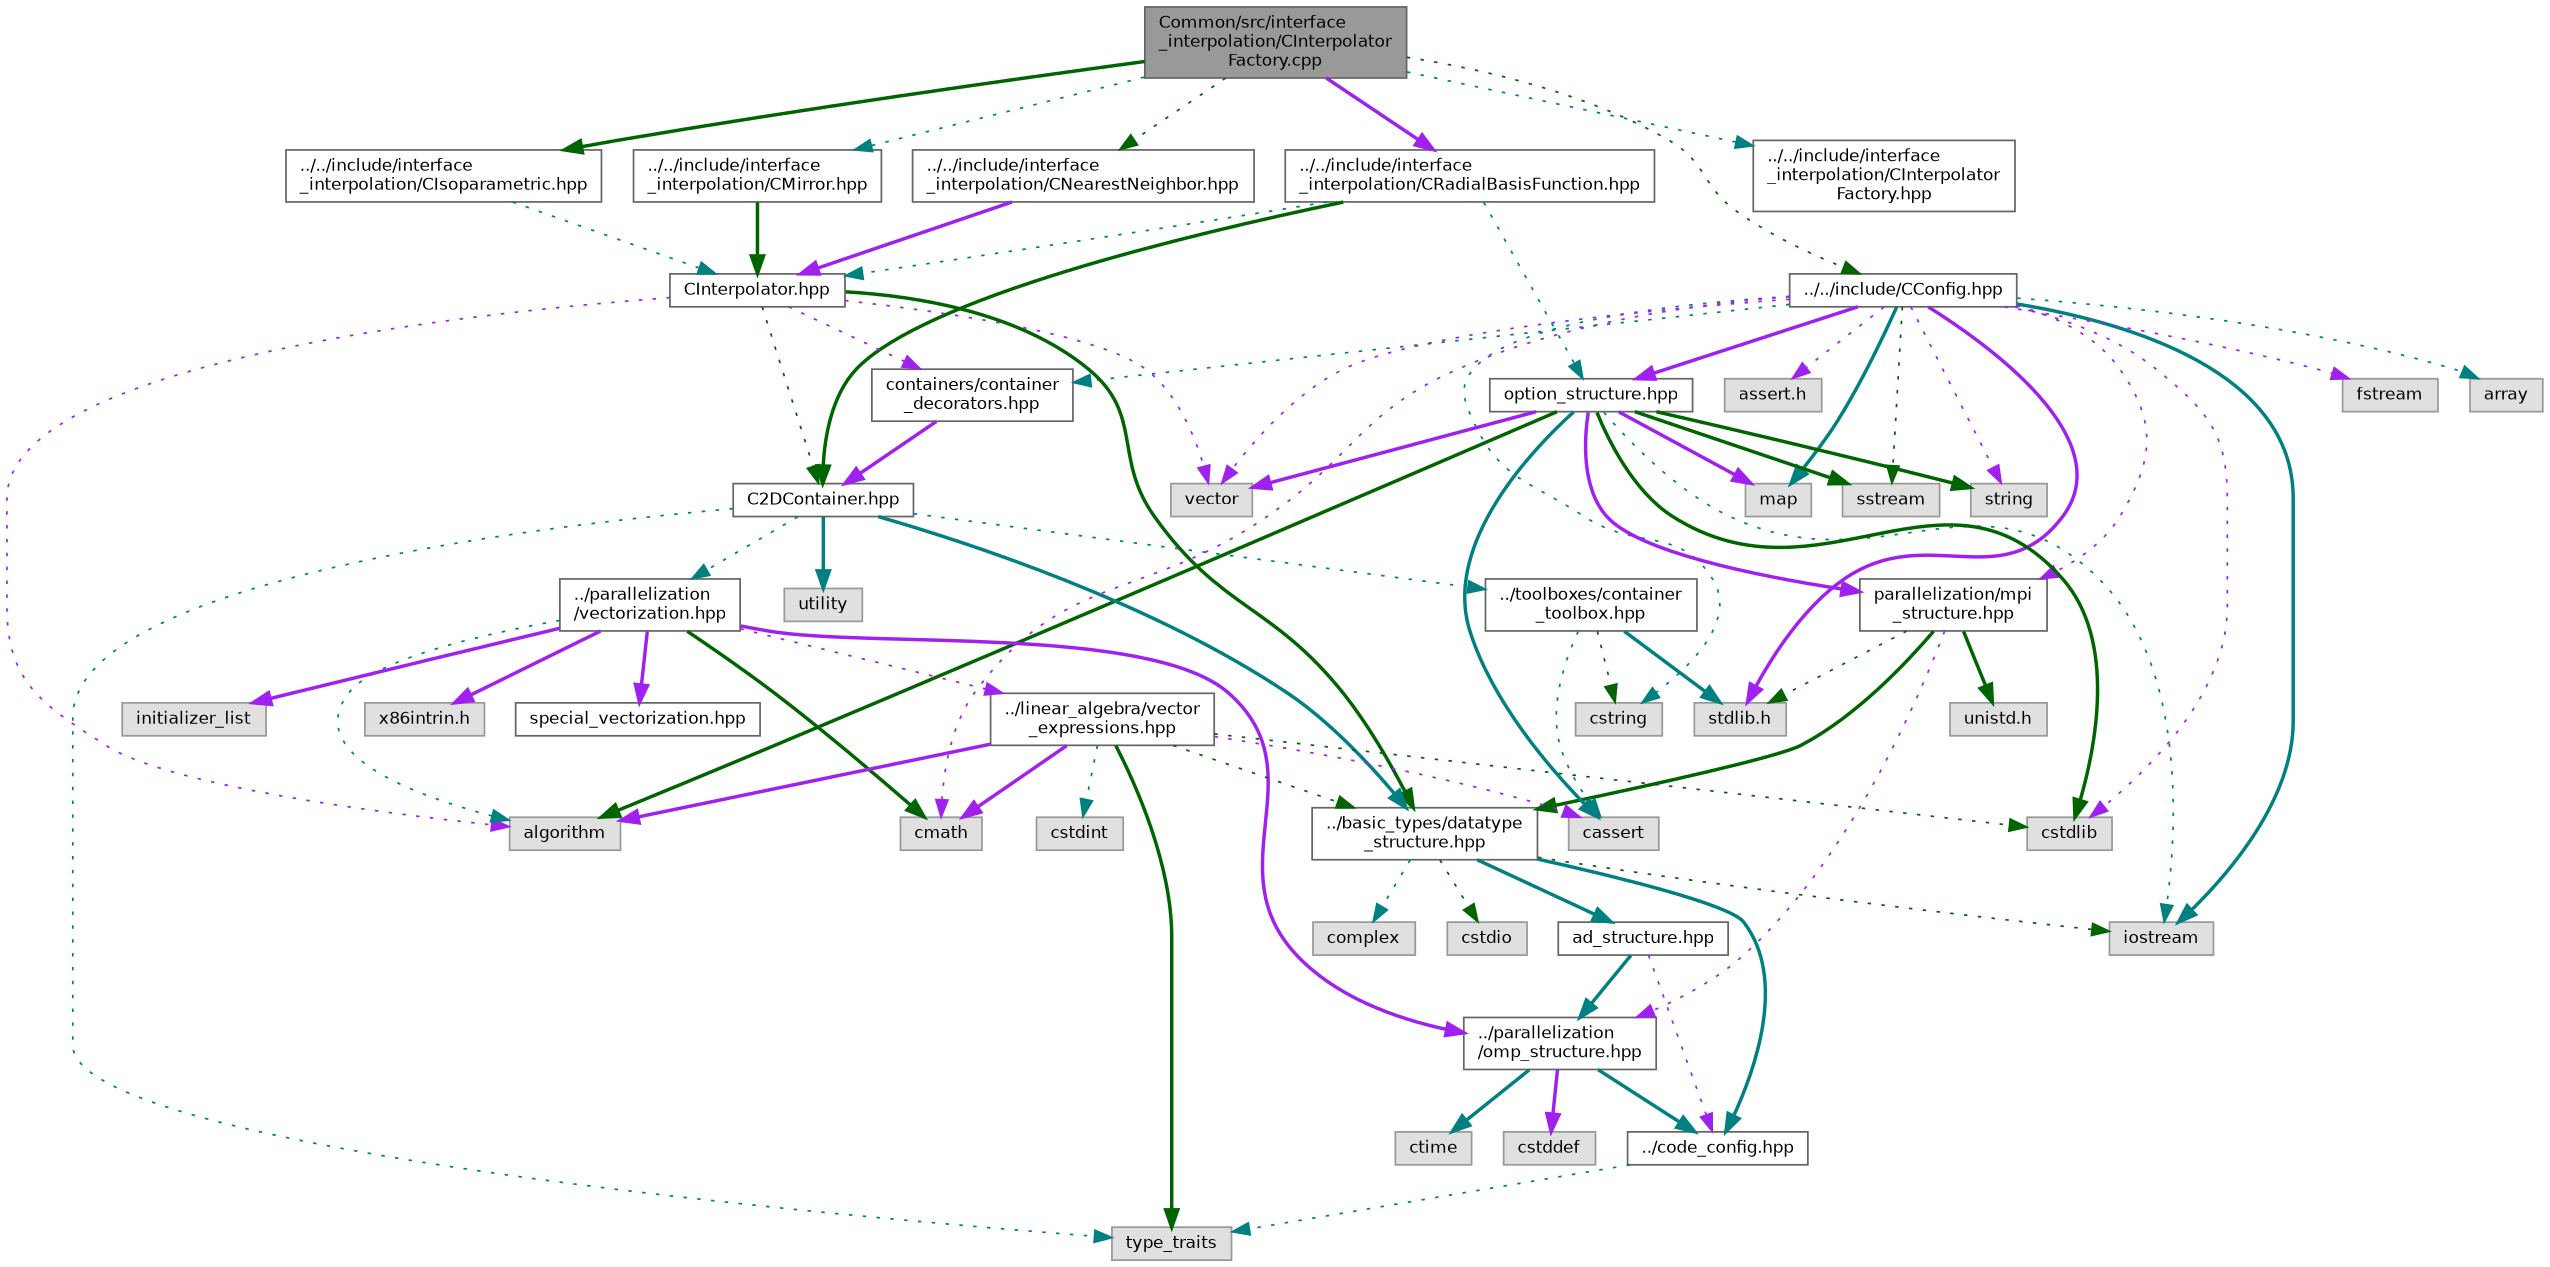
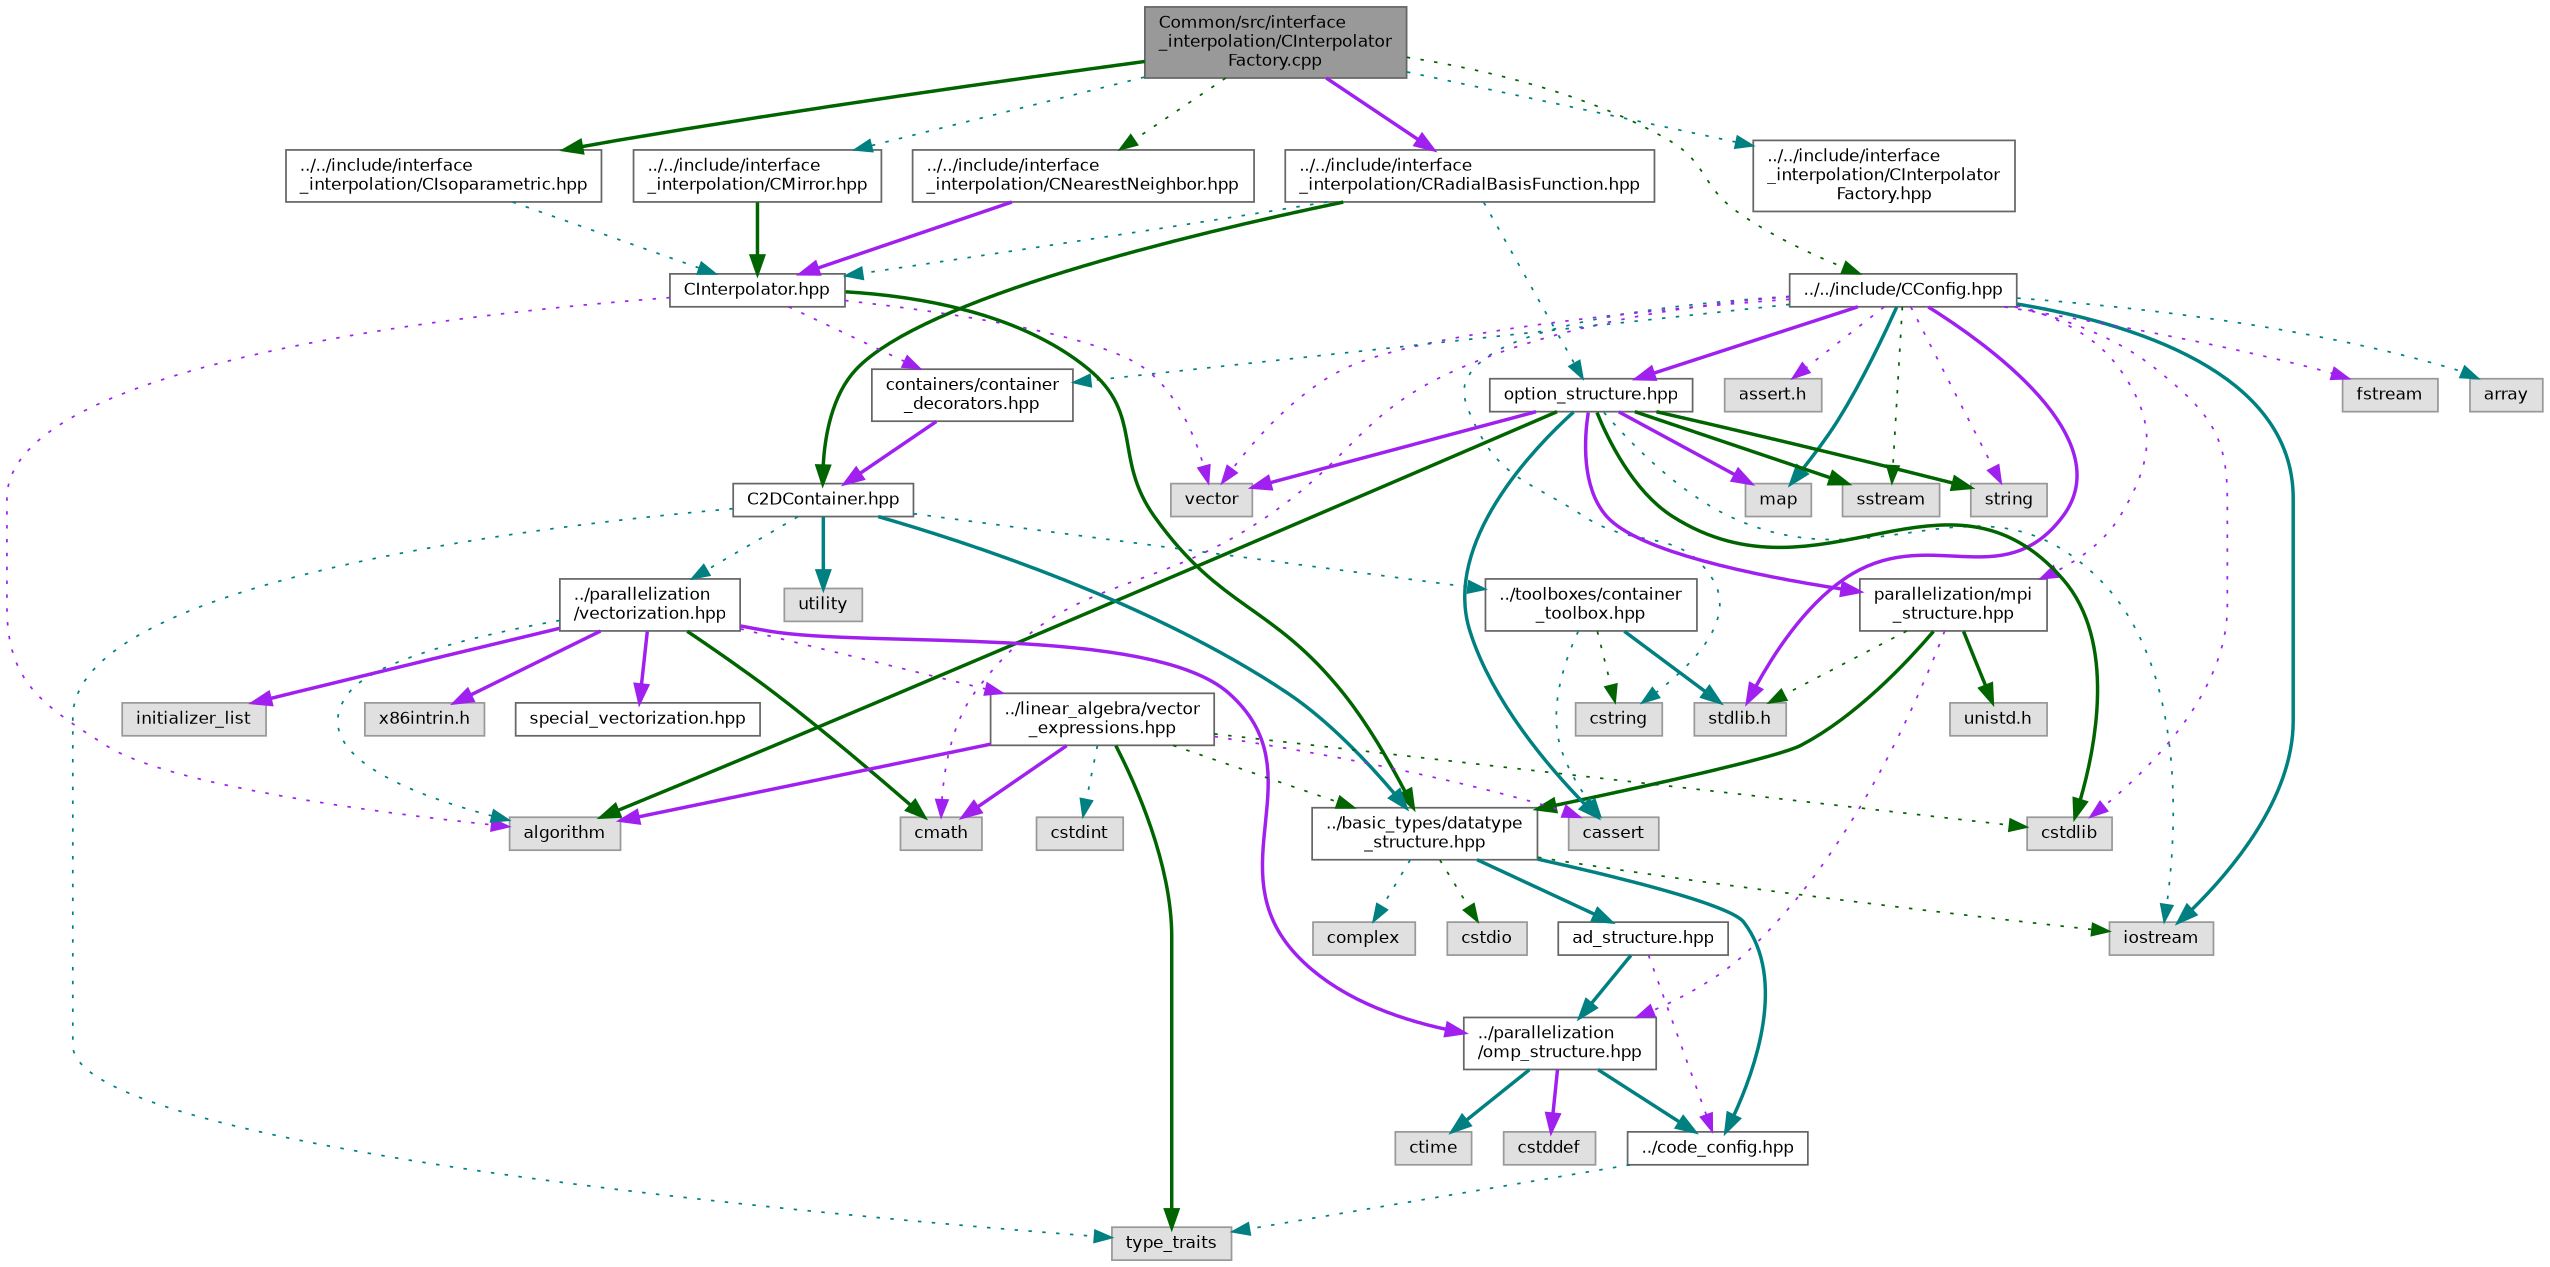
edge "CInterpolator.hpp" -> "C2DContainer.hpp": removed
